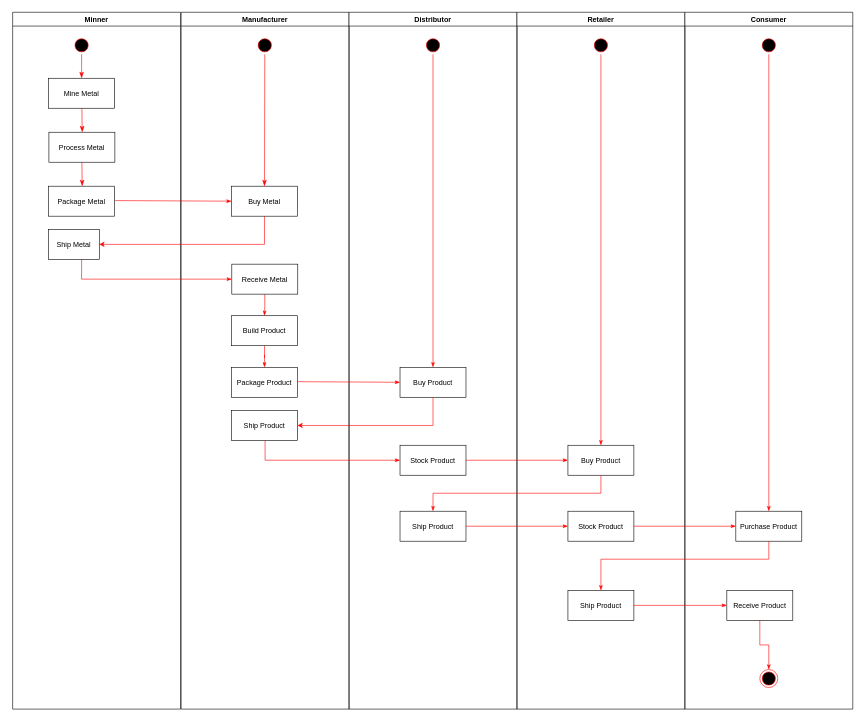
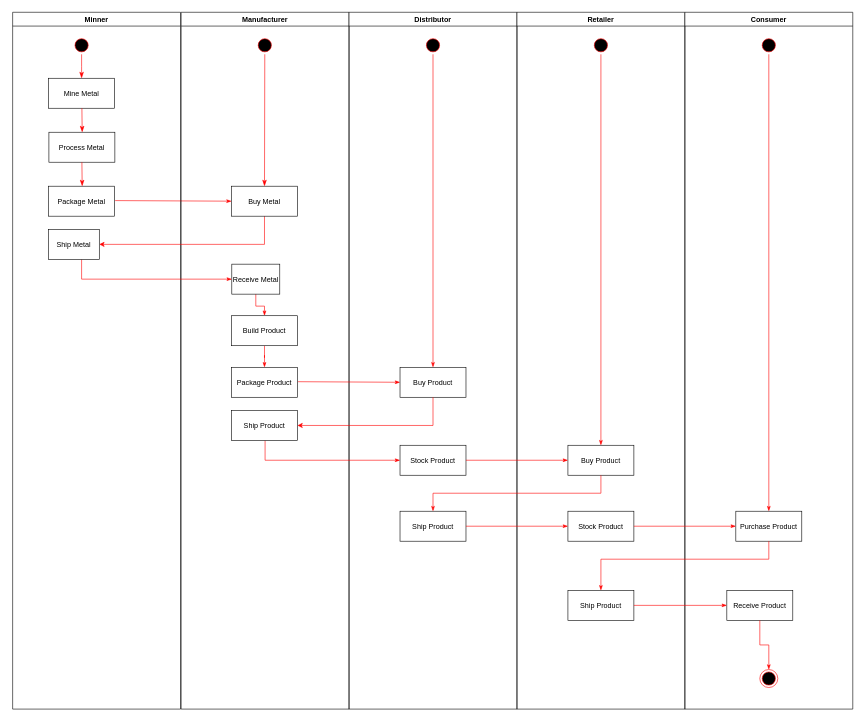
node "Receive Metal": size 66x30 -> 48x30
